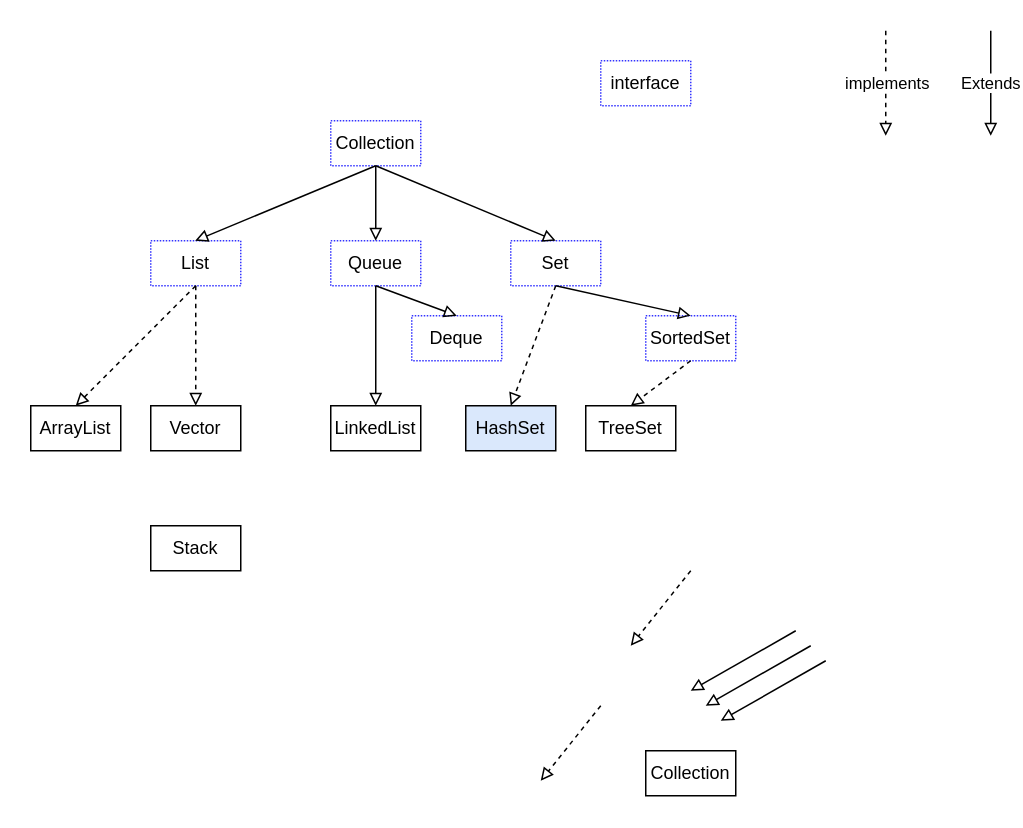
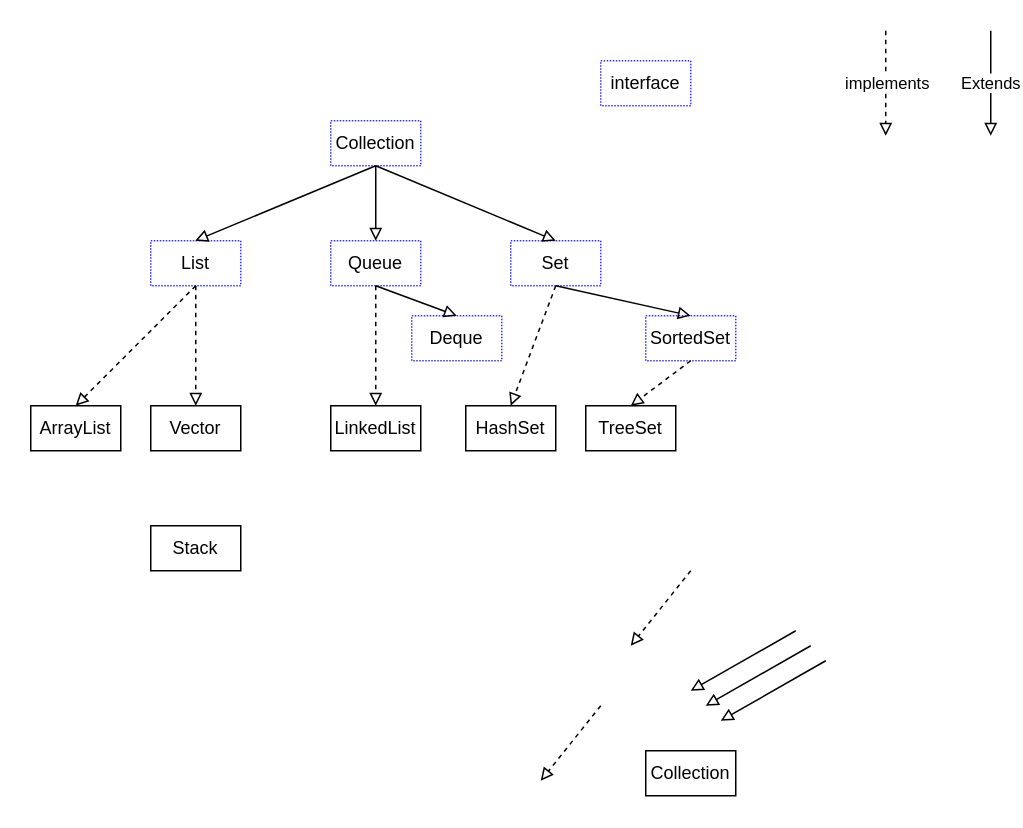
edge "Queue" -> "LinkedList": style solid -> dashed
node "HashSet": fillcolor #dae8fc -> #ffffff
